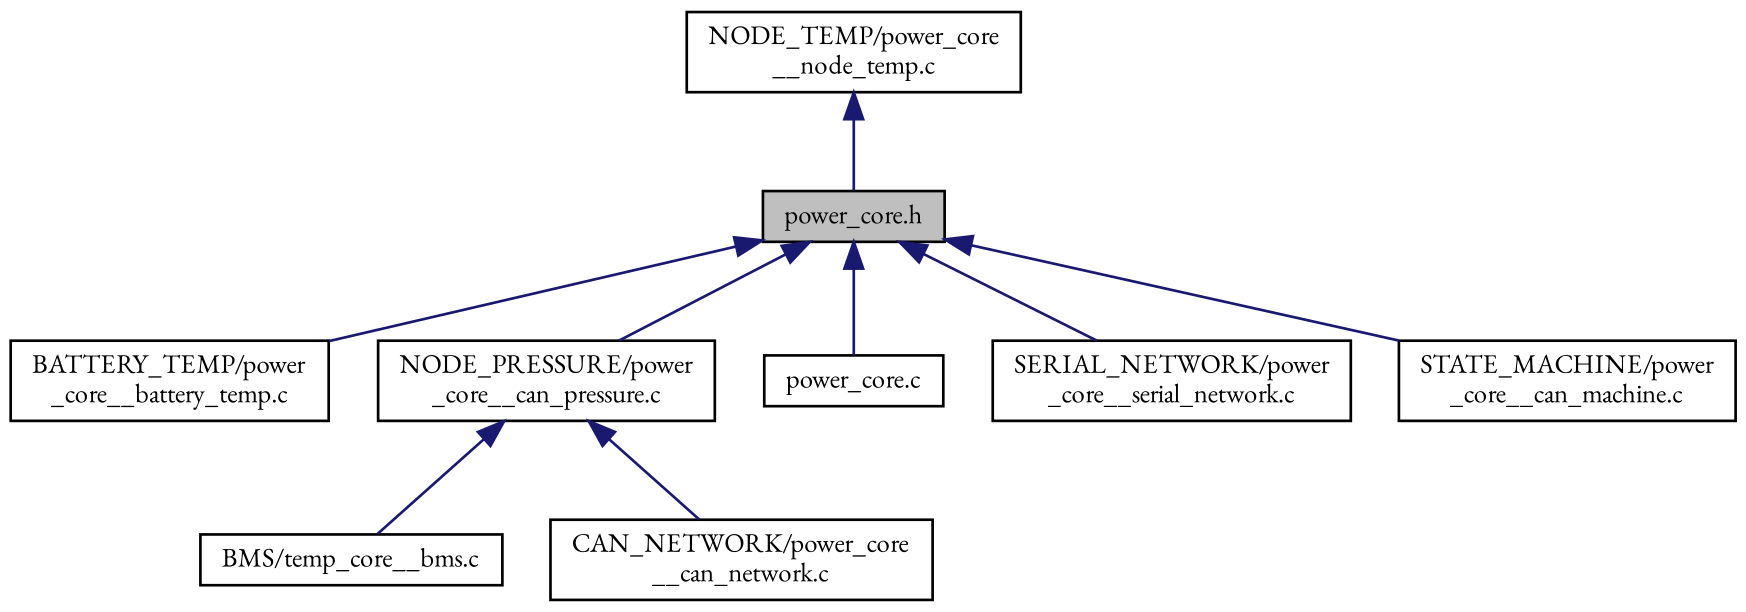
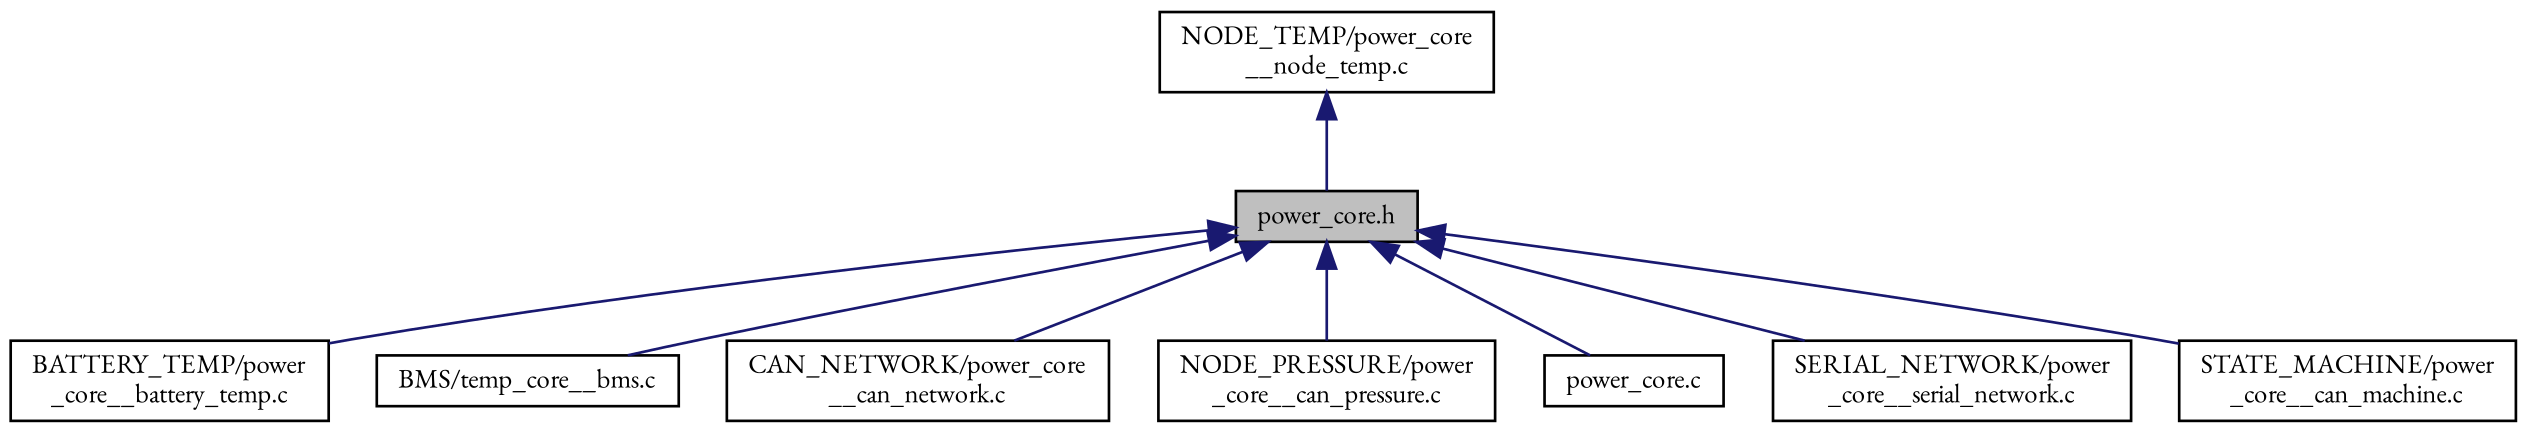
edge "CAN_NETWORK/power_core __can_network.c" -> "NODE_PRESSURE/power _core__can_pressure.c": now "CAN_NETWORK/power_core __can_network.c" -> "power_core.h"
edge "BMS/temp_core__bms.c" -> "NODE_PRESSURE/power _core__can_pressure.c": now "BMS/temp_core__bms.c" -> "power_core.h"
